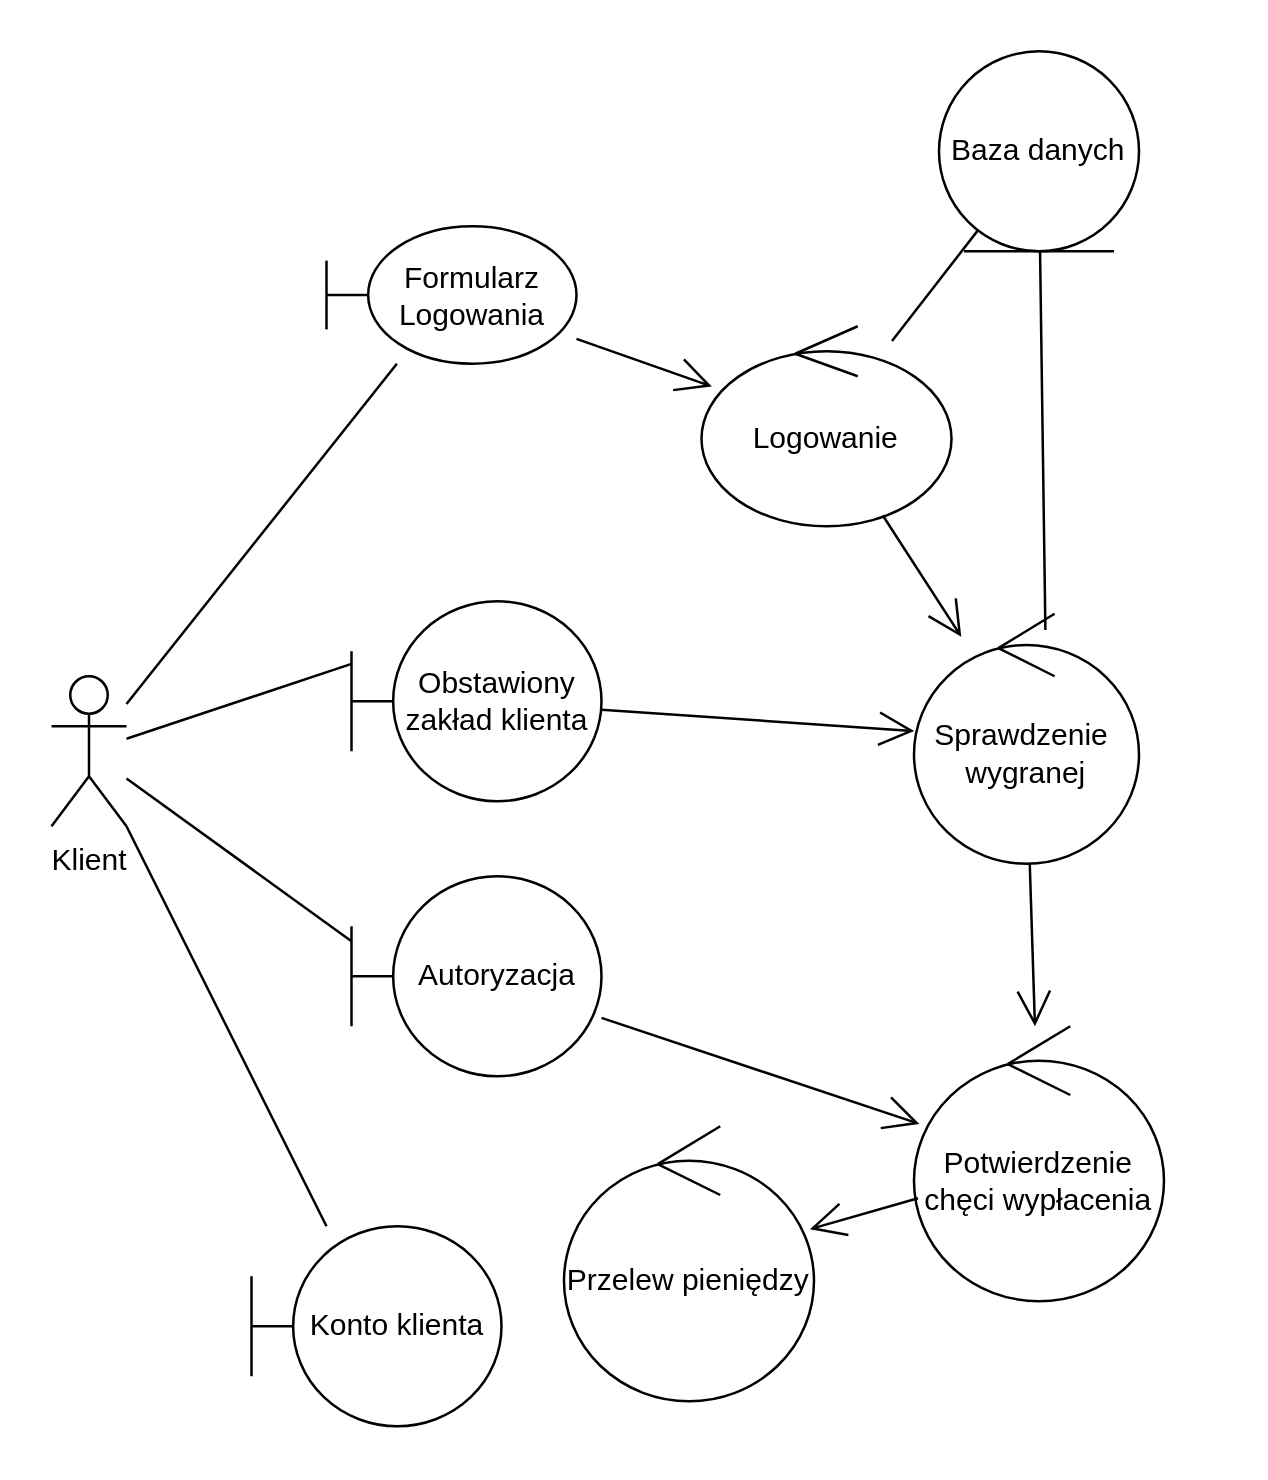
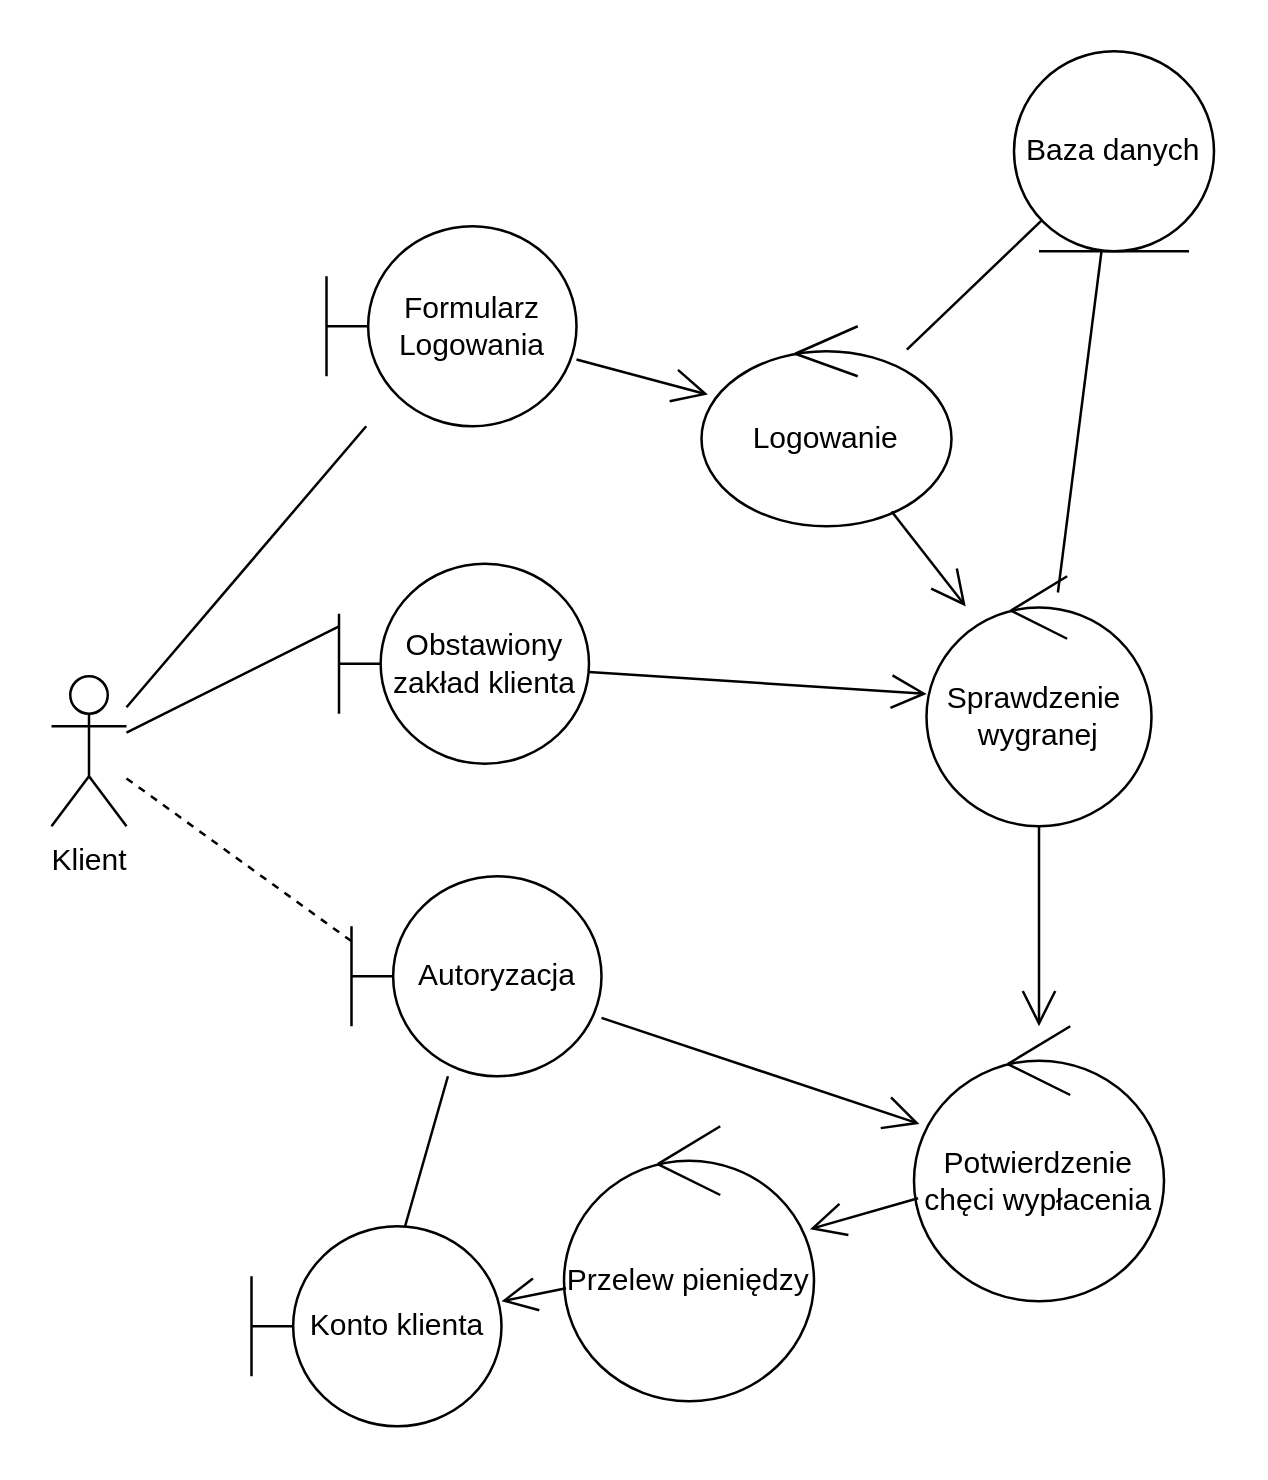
node "Baza danych": moved (1039, 151) -> (1114, 151)
node "Formularz Logowania": size 250x138 -> 250x200
node "Obstawiony zakład klienta": moved (476, 701) -> (464, 664)
node "Sprawdzenie wygranej": moved (1026, 739) -> (1039, 701)
edge "Klient" -- "Autoryzacja": style solid -> dashed
edge "Klient" -- "Konto klienta": now "Autoryzacja" -- "Konto klienta"
edge "Przelew pieniędzy" -> "Konto klienta": added
